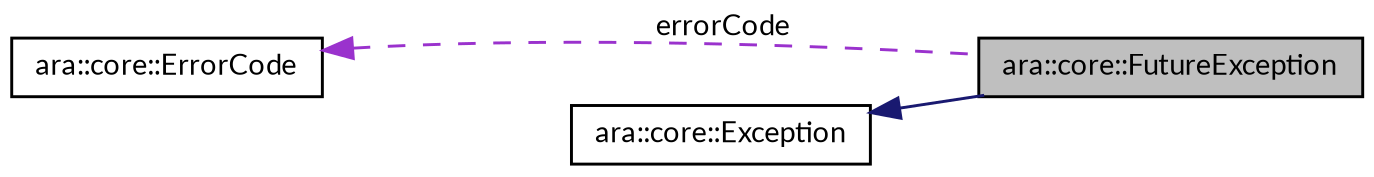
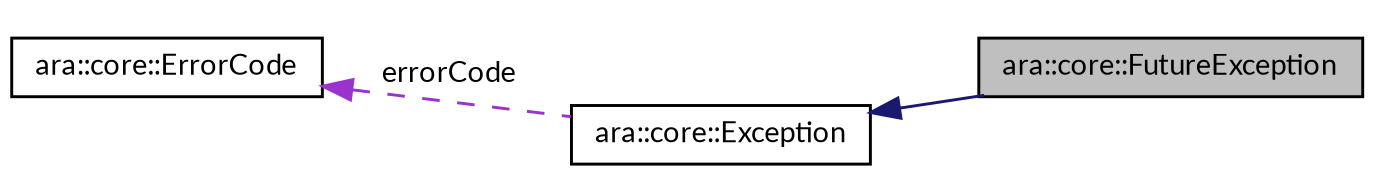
edge "ara::core::FutureException" -> "ara::core::ErrorCode": now "ara::core::Exception" -> "ara::core::ErrorCode"
